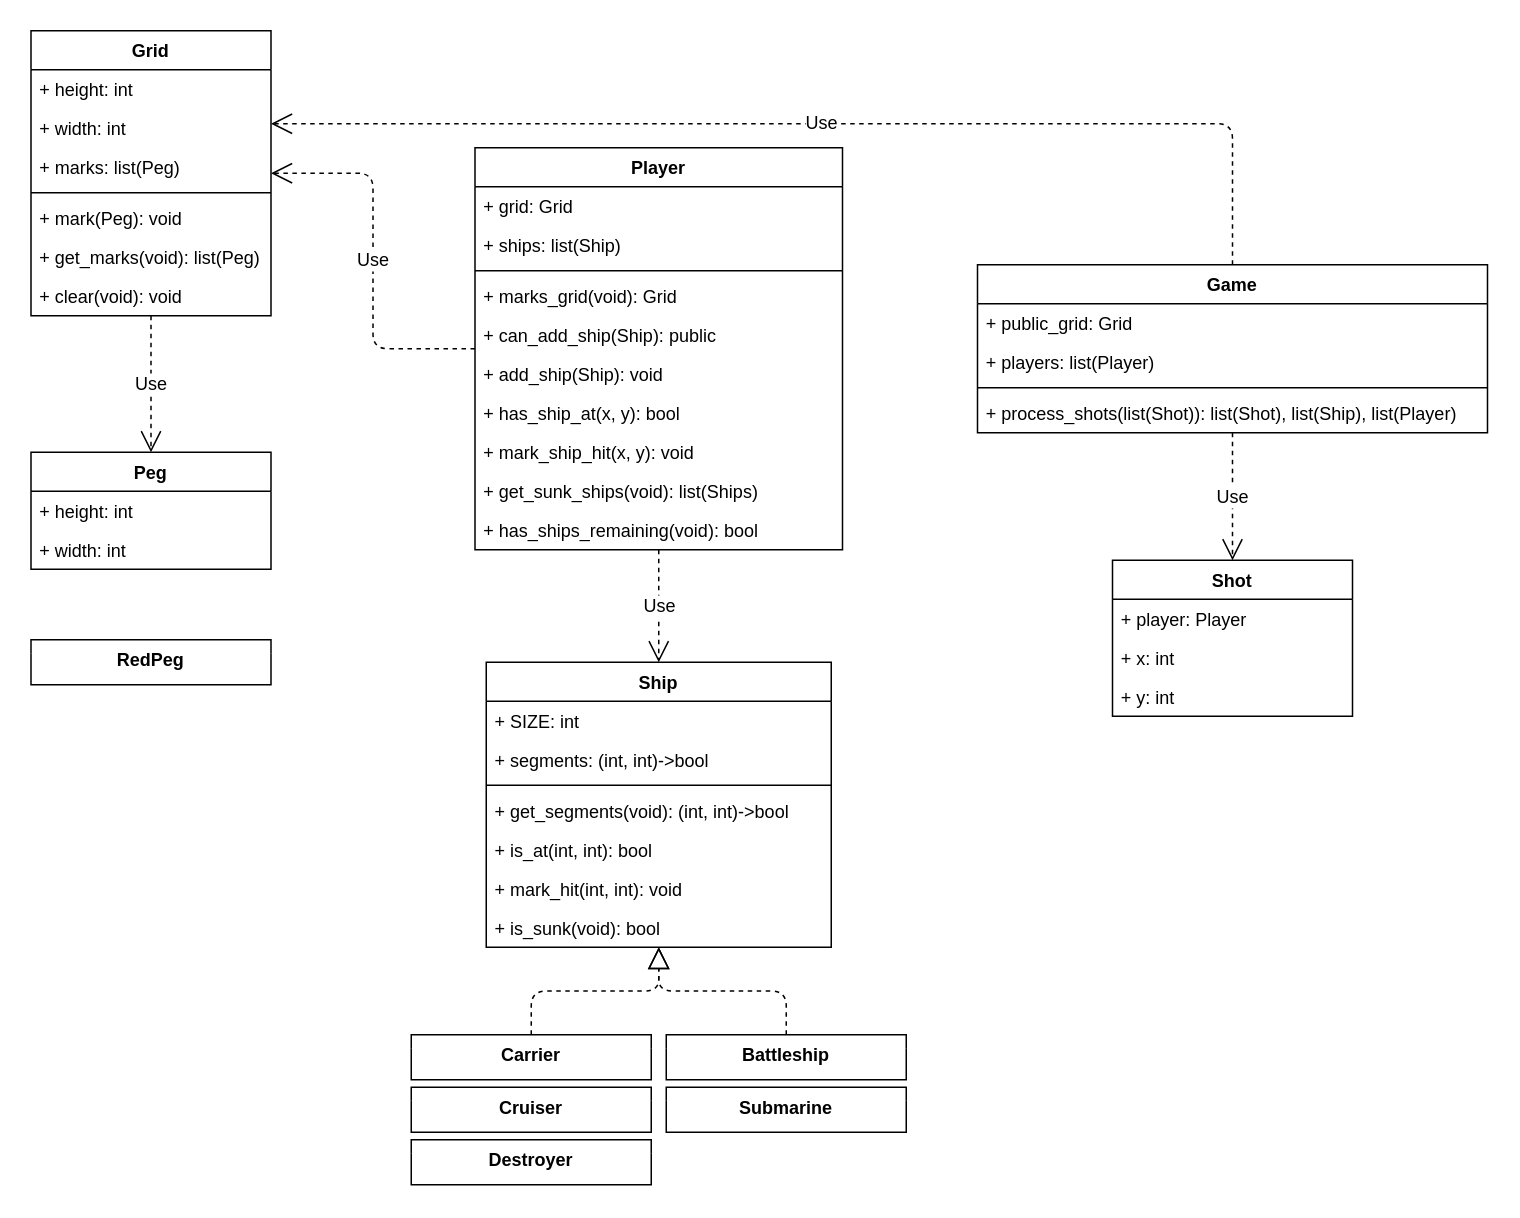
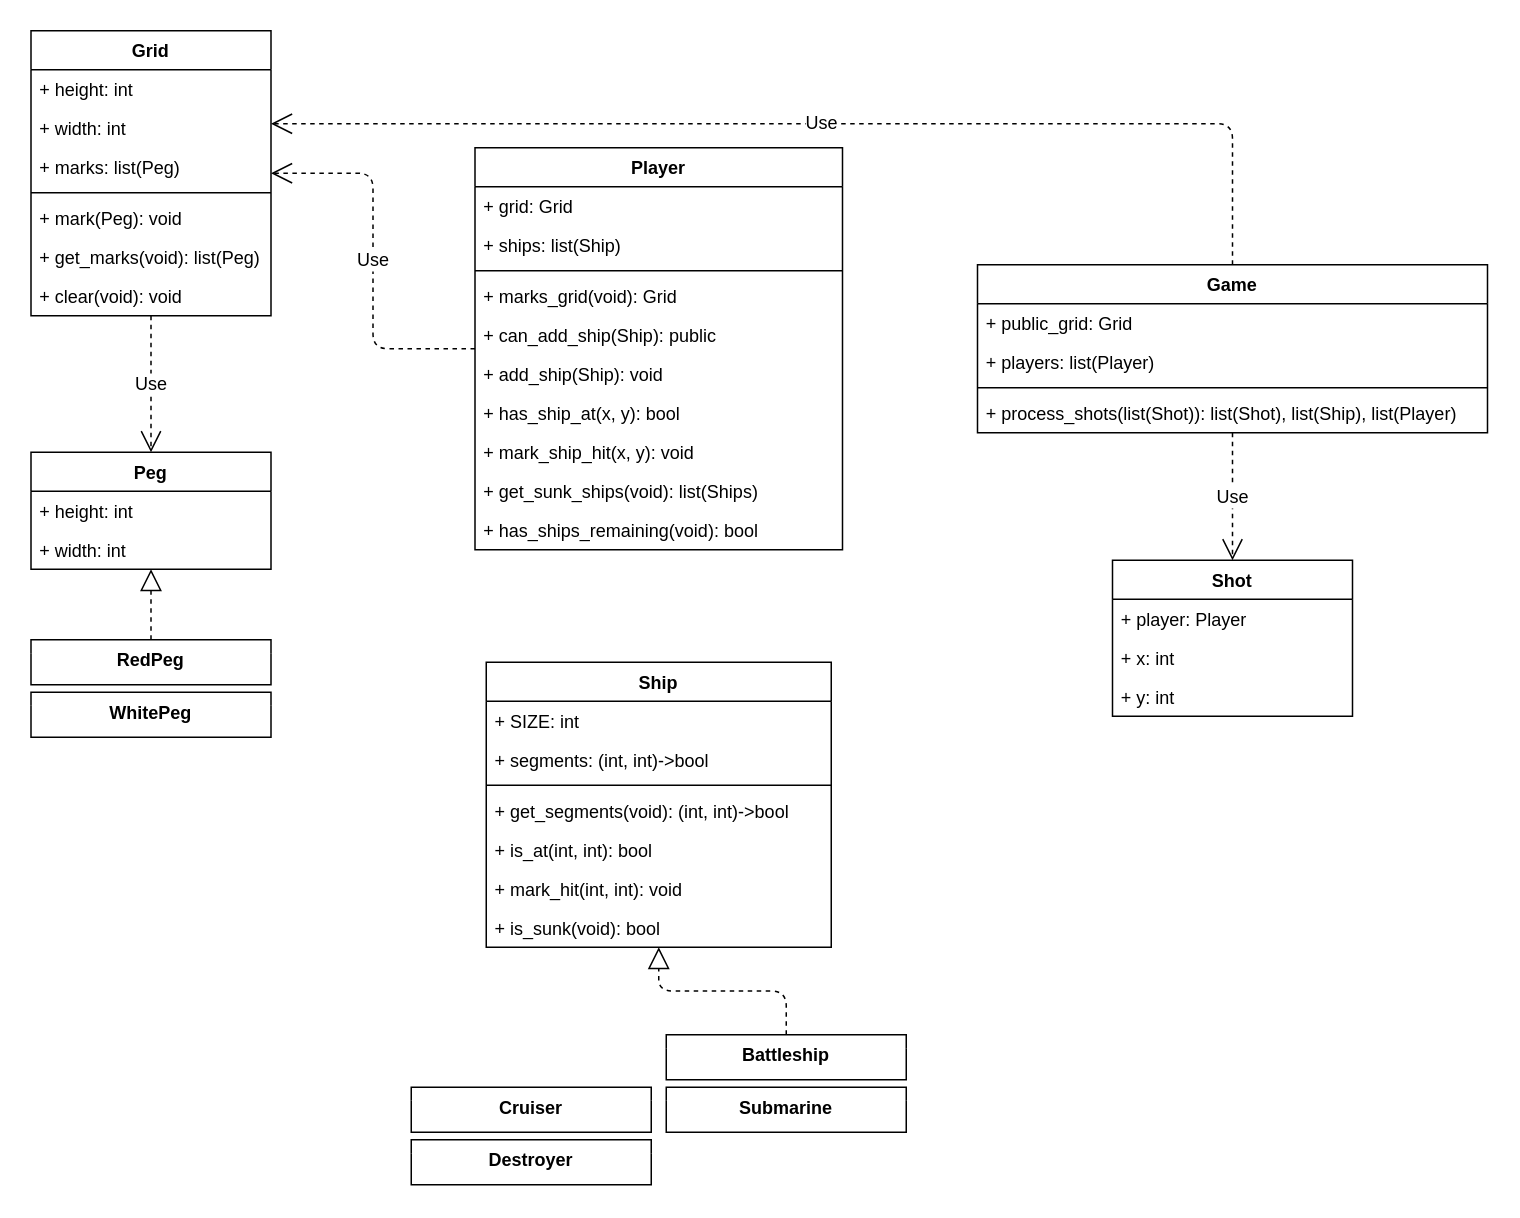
edge "RedPeg" -> "Peg": added
edge "Player" -> "Ship": removed, label "Use"
node "WhitePeg": added
edge "Carrier" -> "Ship": removed
node "Carrier": removed
